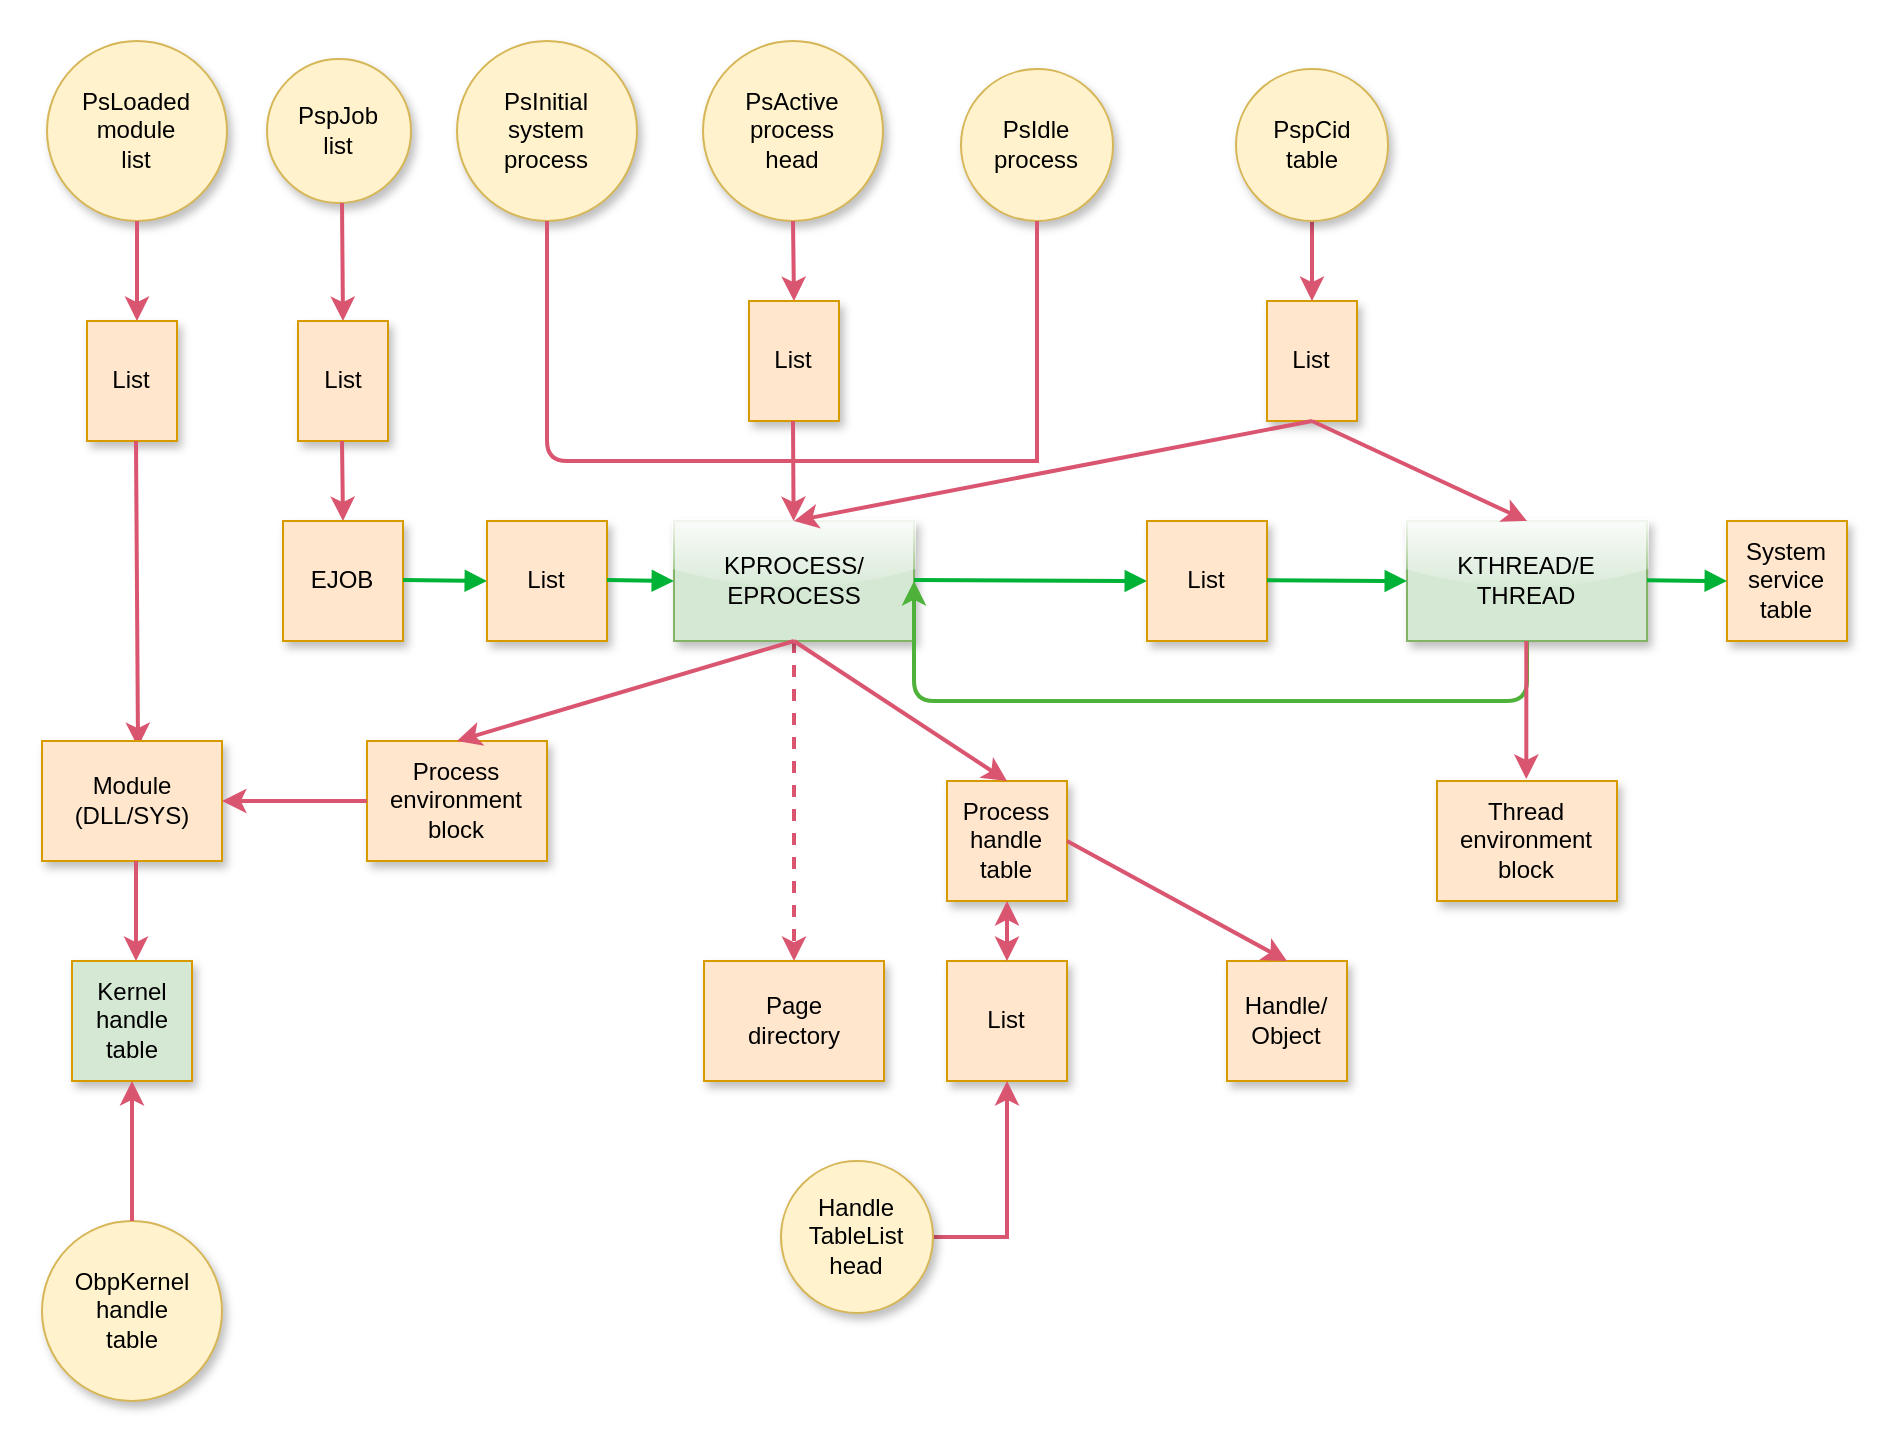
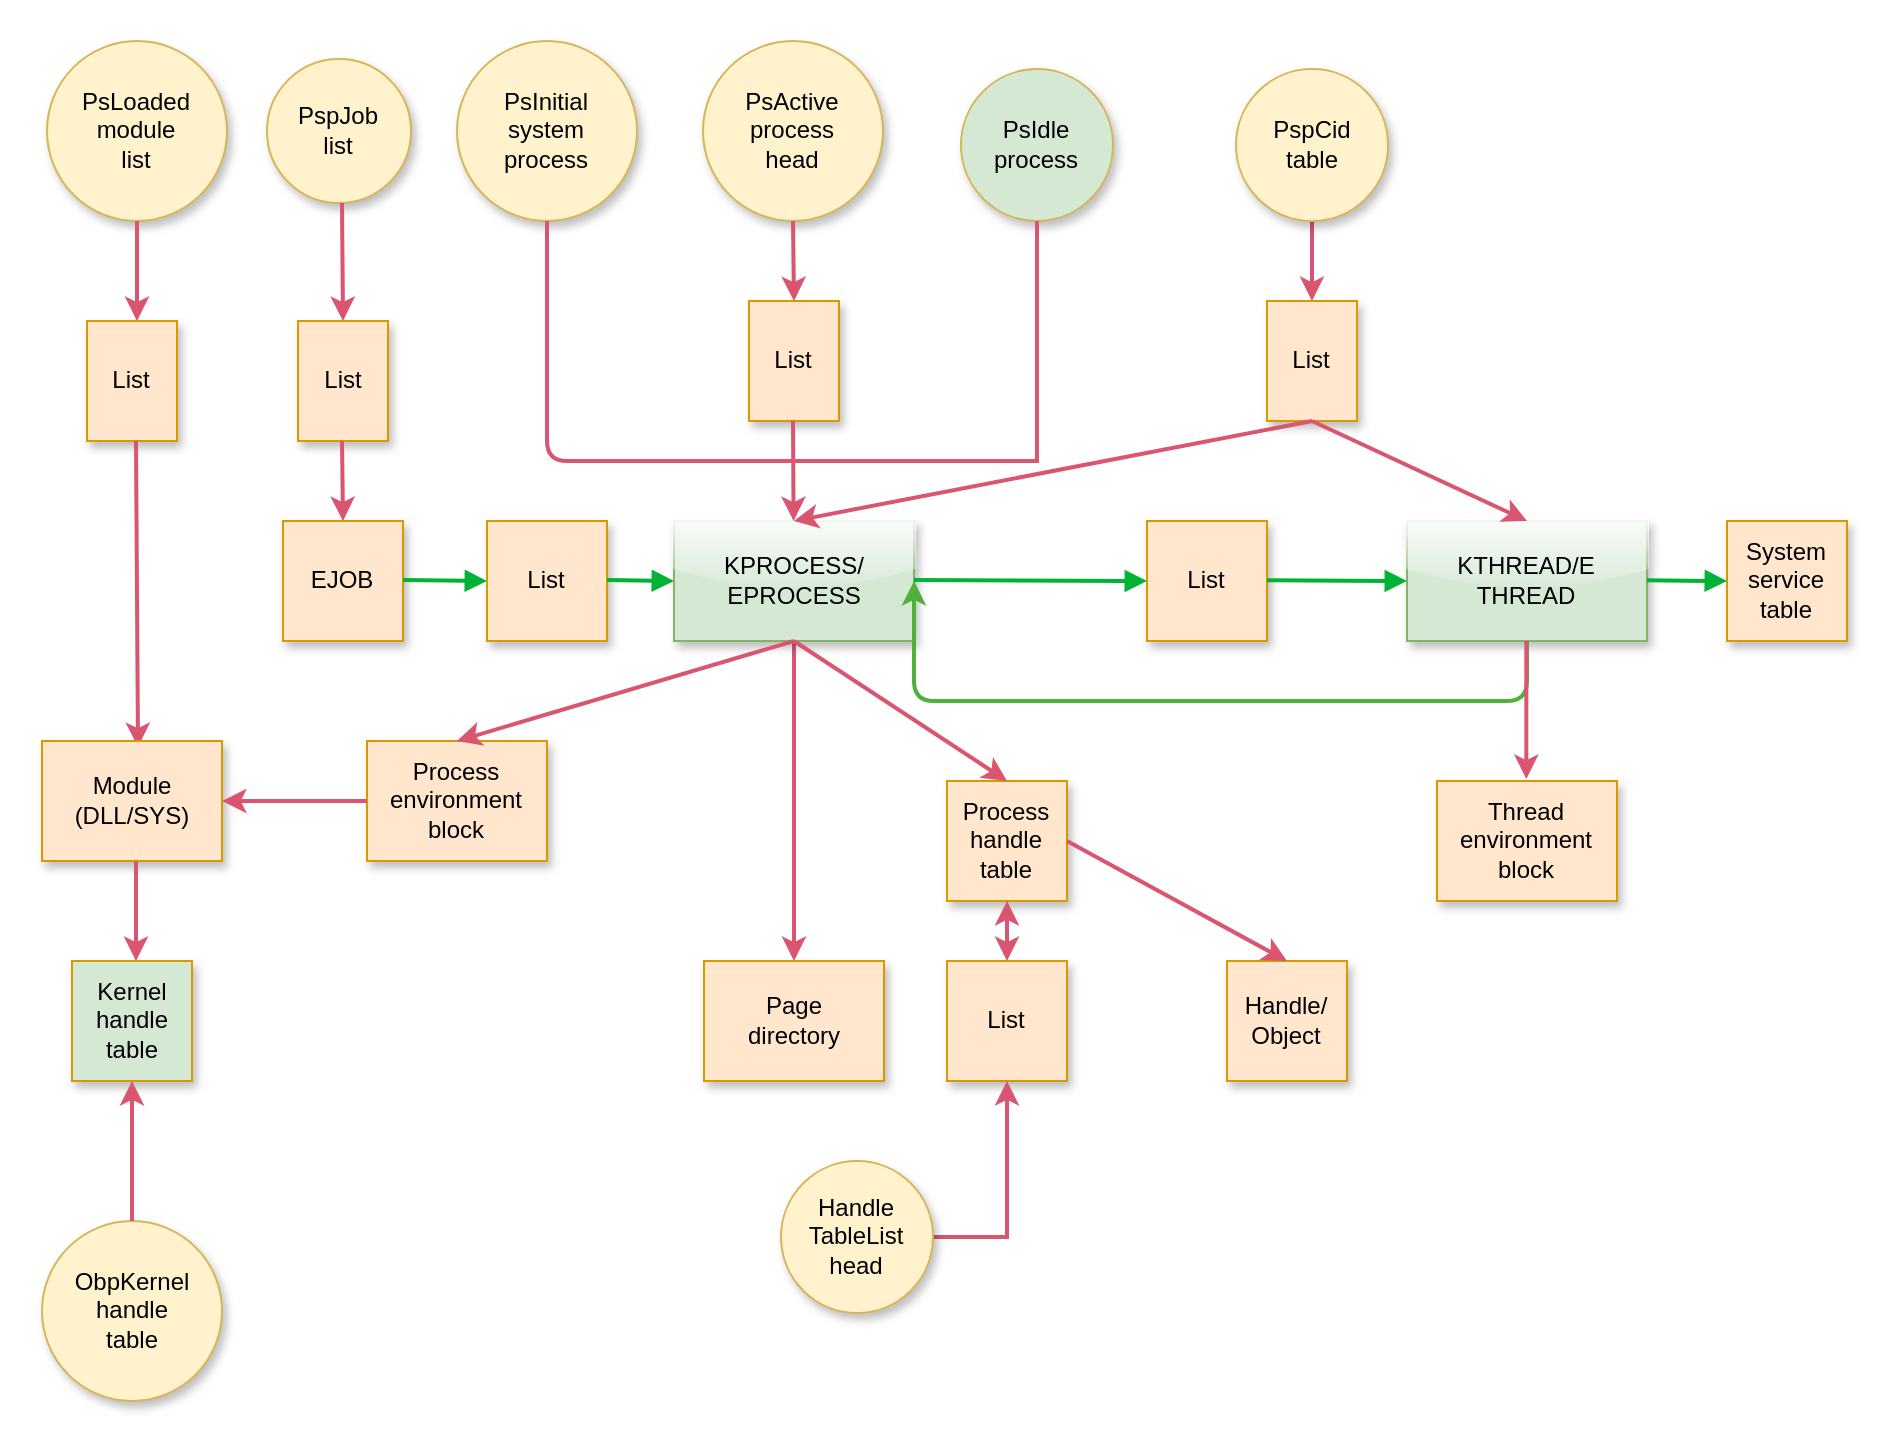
node "PsIdle process": fillcolor #fff2cc -> #d5e8d4
edge "KPROCESS/ EPROCESS" -> "Page directory": style dashed -> solid
